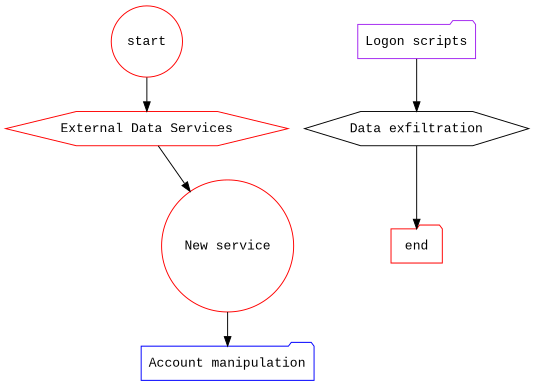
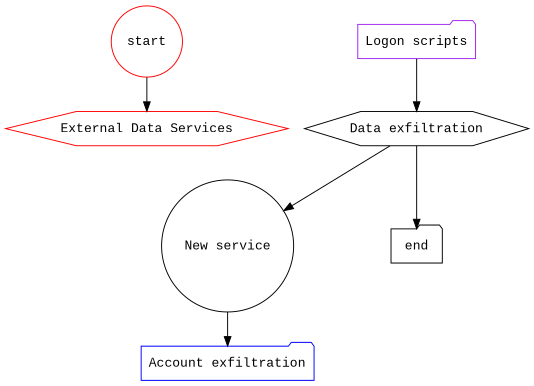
edge "External Data Services" -> "New service": now "Data exfiltration" -> "New service"
node "New service": color red -> black
node "end": color red -> black
node "Account manipulation": label "Account manipulation" -> "Account exfiltration"
